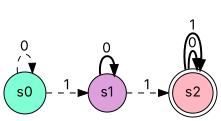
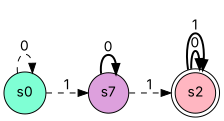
node "s1": label "s1" -> "s7"
